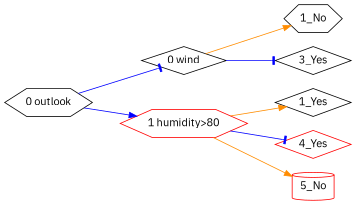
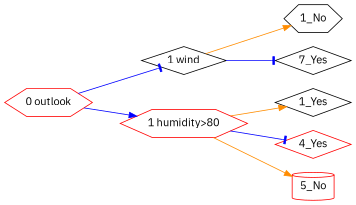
node "0 wind": label "0 wind" -> "1 wind"
node "3_Yes": label "3_Yes" -> "7_Yes"
node "0 outlook": color black -> red
